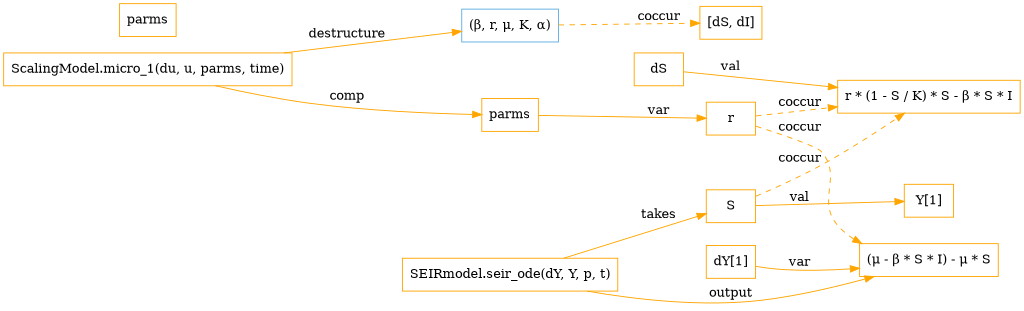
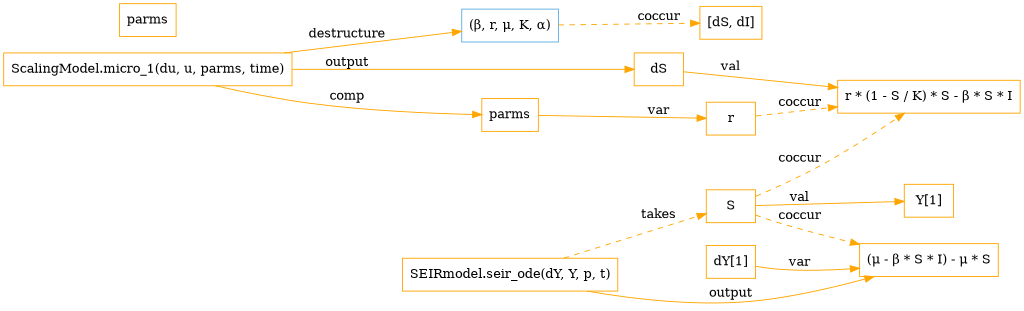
edge "ScalingModel.micro_1(du, u, parms, time)" -> "dS": added, label "output"
edge "r" -> "(μ - β * S * I) - μ * S": now "S" -> "(μ - β * S * I) - μ * S"
edge "SEIRmodel.seir_ode(dY, Y, p, t)" -> "S": style solid -> dashed
